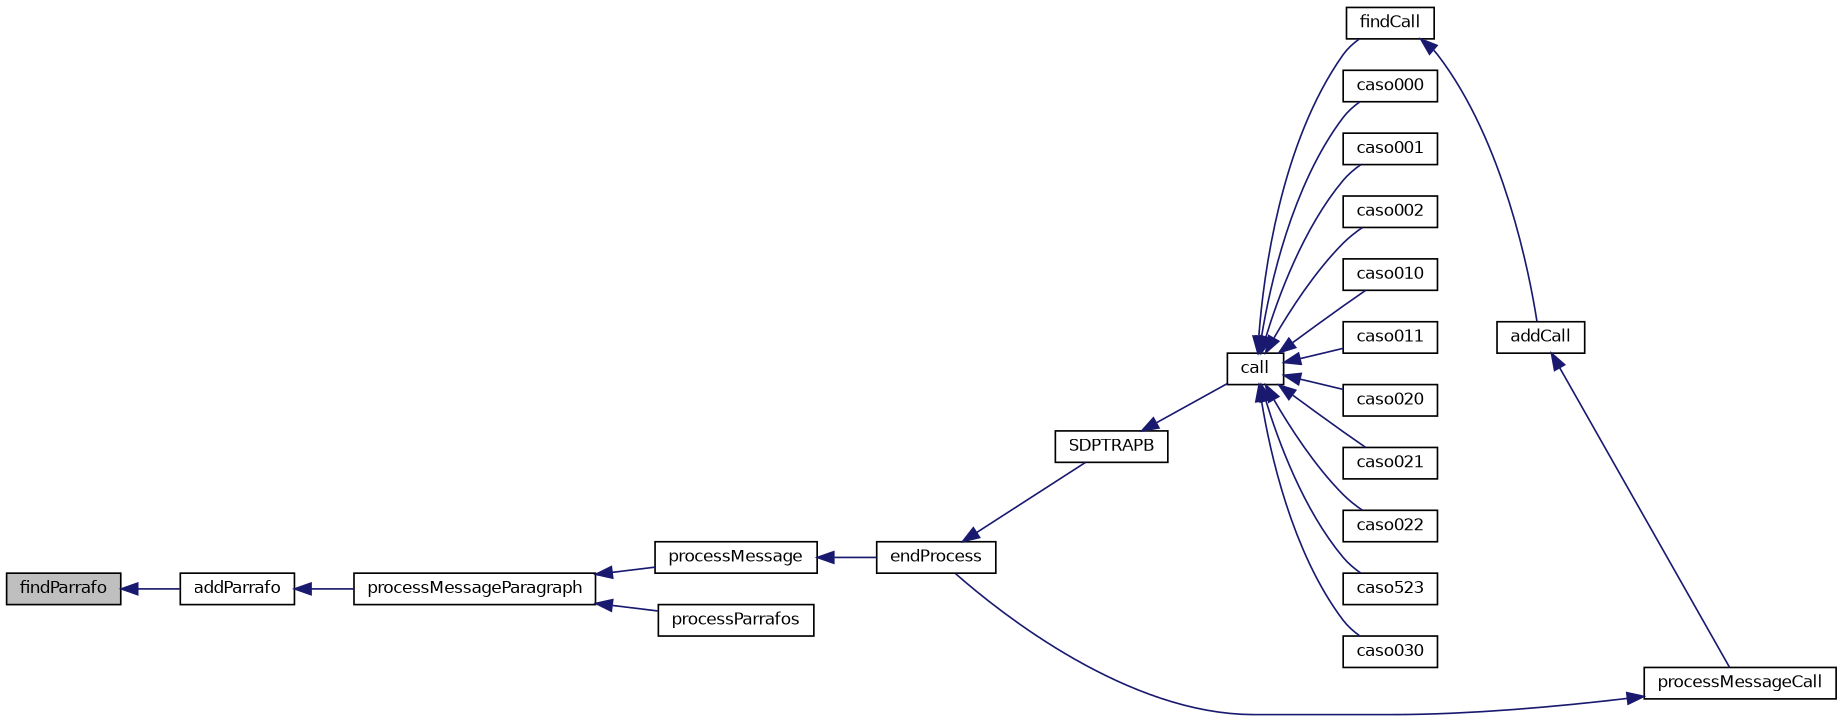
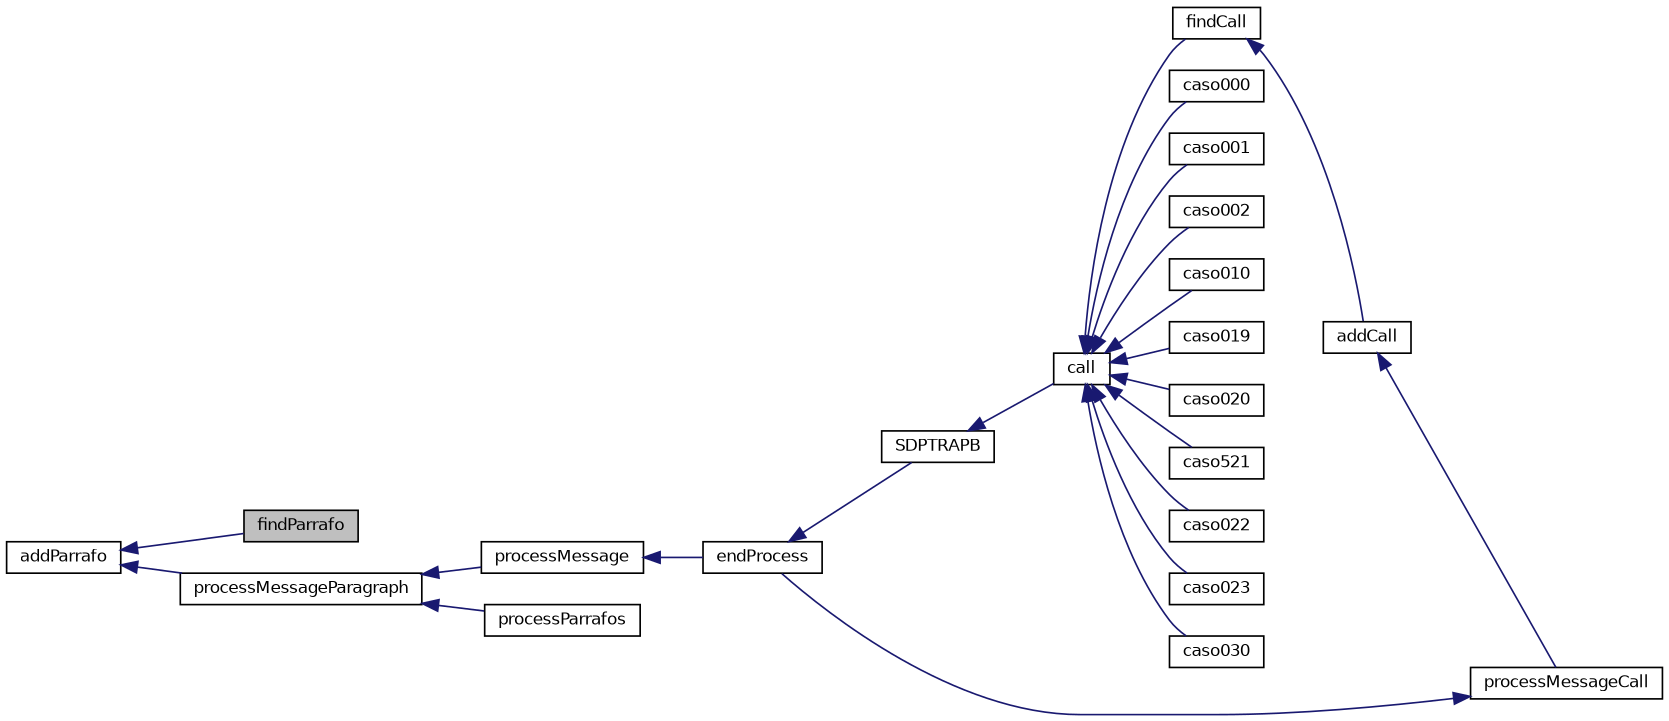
node "caso011": label "caso011" -> "caso019"
node "caso021": label "caso021" -> "caso521"
edge "addParrafo" -> "findParrafo": reversed
node "caso523": label "caso523" -> "caso023"
